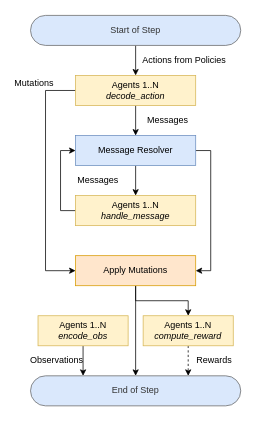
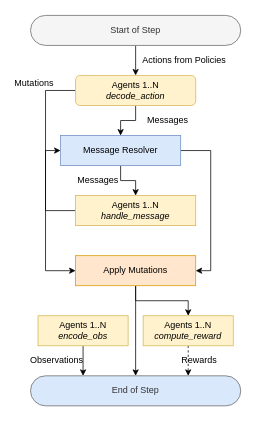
node "Start of Step": fillcolor #dae8fc -> #f5f5f5
node "Agents 1..N decode_action": shape rectangle -> rounded rectangle
node "Message Resolver": moved (135, 150) -> (120, 150)
node "Rewards": moved (214, 360) -> (199, 360)
